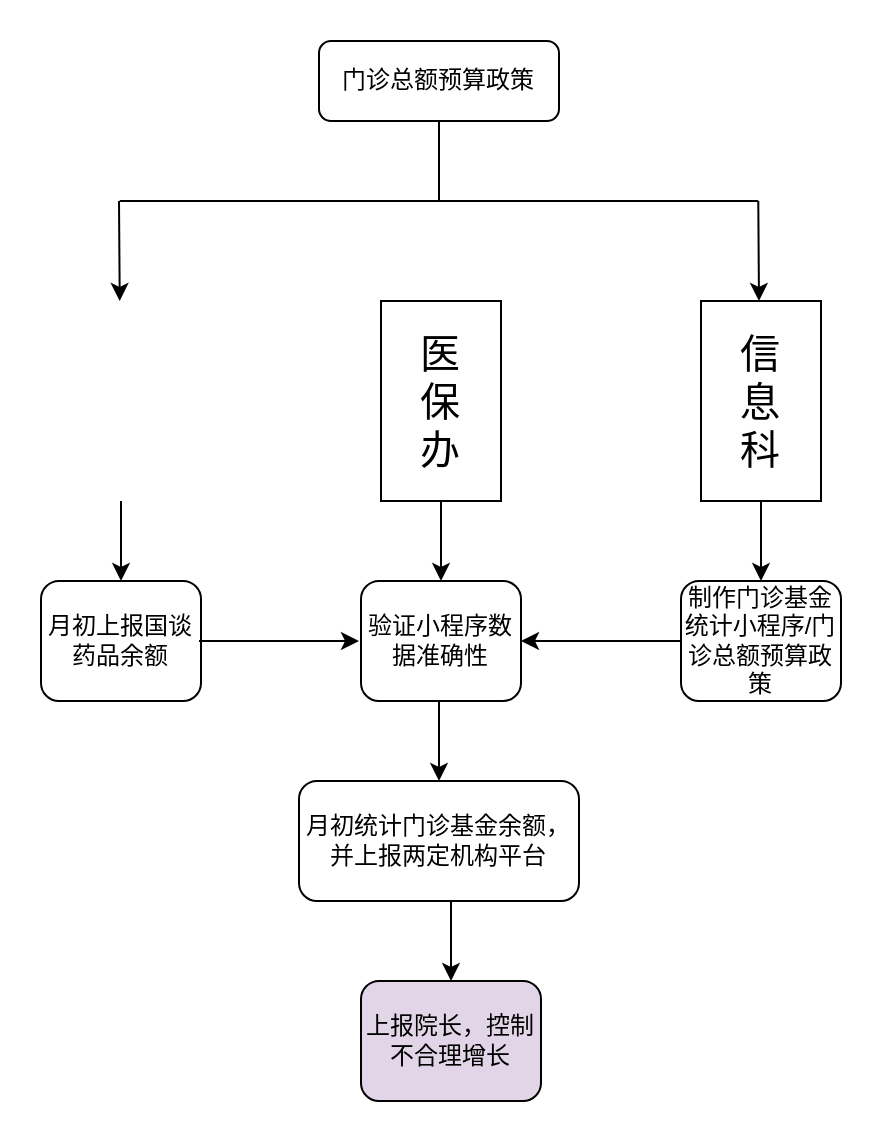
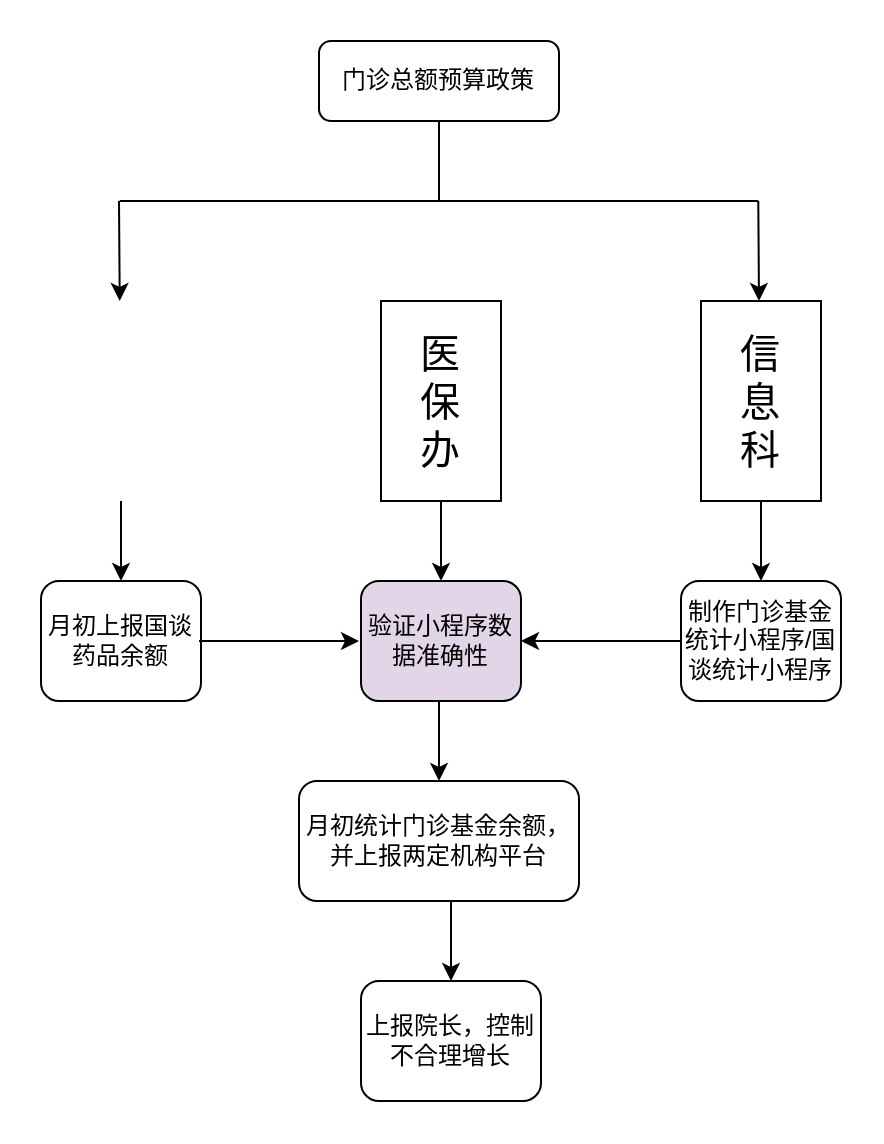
node "验证小程序数据准确性": fillcolor #ffffff -> #e1d5e7
node "制作门诊基金统计小程序/门诊总额预算政策": label "制作门诊基金统计小程序/门诊总额预算政策" -> "制作门诊基金统计小程序/国谈统计小程序"
node "上报院长，控制不合理增长": fillcolor #e1d5e7 -> #ffffff
